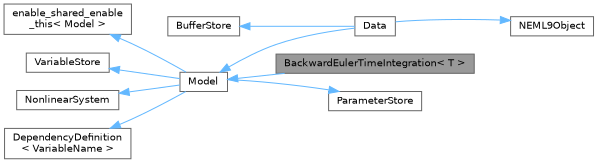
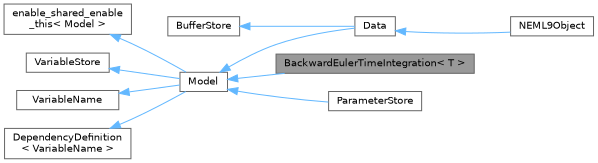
edge "Data" -> "NEML9Object": reversed
edge "Model" -> "ParameterStore": reversed
node "NonlinearSystem": label "NonlinearSystem" -> "VariableName"
